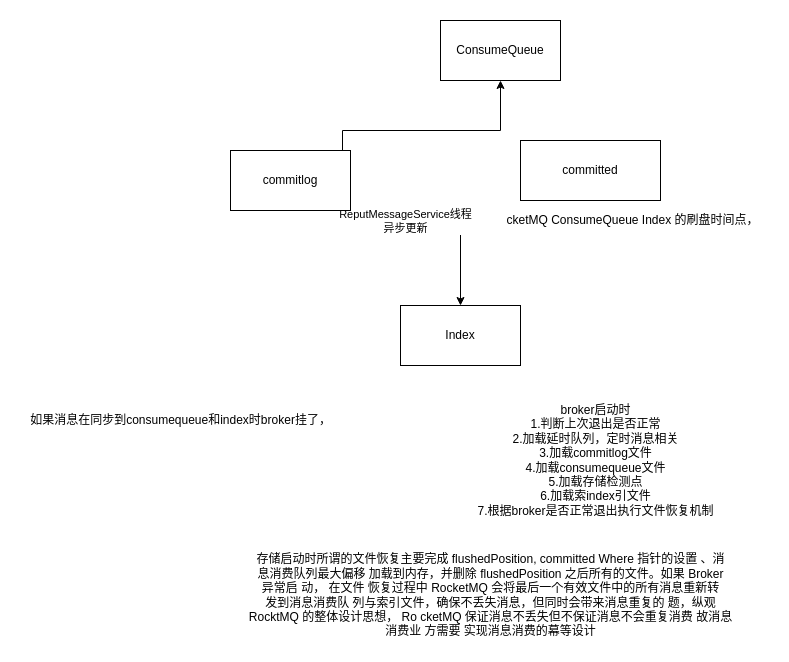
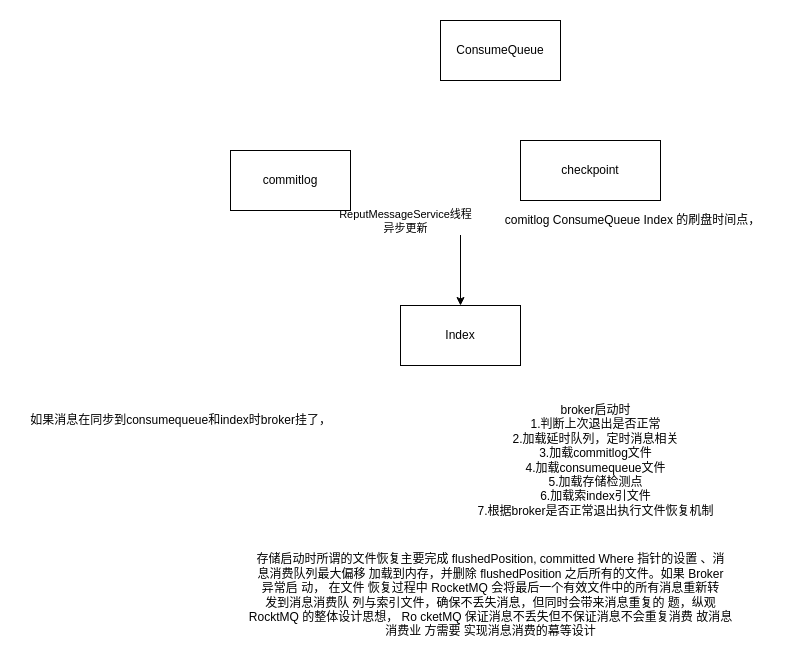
edge "commitlog" -> "ConsumeQueue": removed
node "committed": label "committed" -> "checkpoint"
node "cketMQ ConsumeQueue Index 的刷盘时间点，": label "cketMQ ConsumeQueue Index 的刷盘时间点，" -> "comitlog ConsumeQueue Index 的刷盘时间点，"
